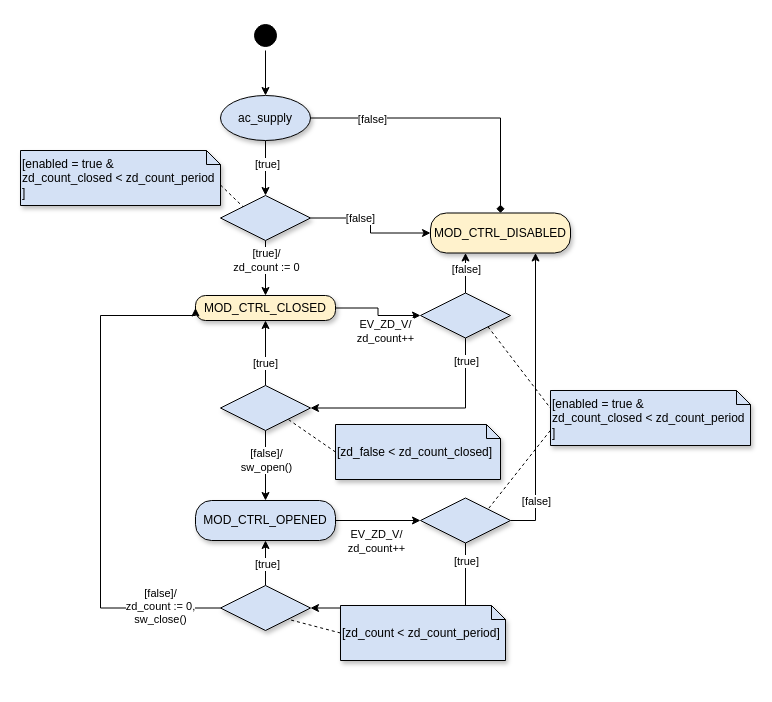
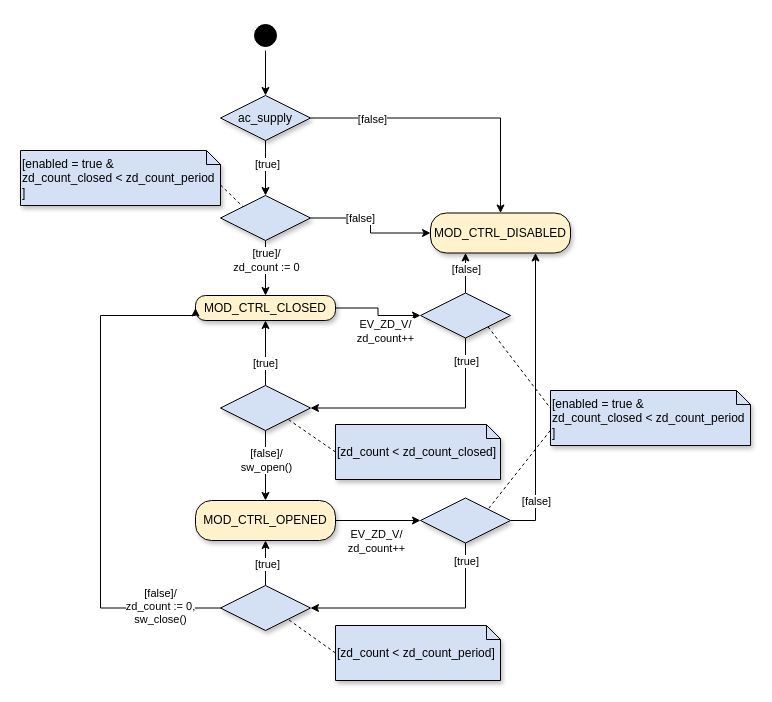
node "ac_supply": shape ellipse -> diamond
edge "ac_supply" -> "MOD_CTRL_DISABLED": arrowhead diamond -> classic
node "[zd_false < zd_count_closed]": label "[zd_false < zd_count_closed]" -> "[zd_count < zd_count_closed]"
node "MOD_CTRL_OPENED": fillcolor #d4e1f5 -> #fff2cc
node "[zd_count < zd_count_period]": moved (423, 633) -> (418, 653)
